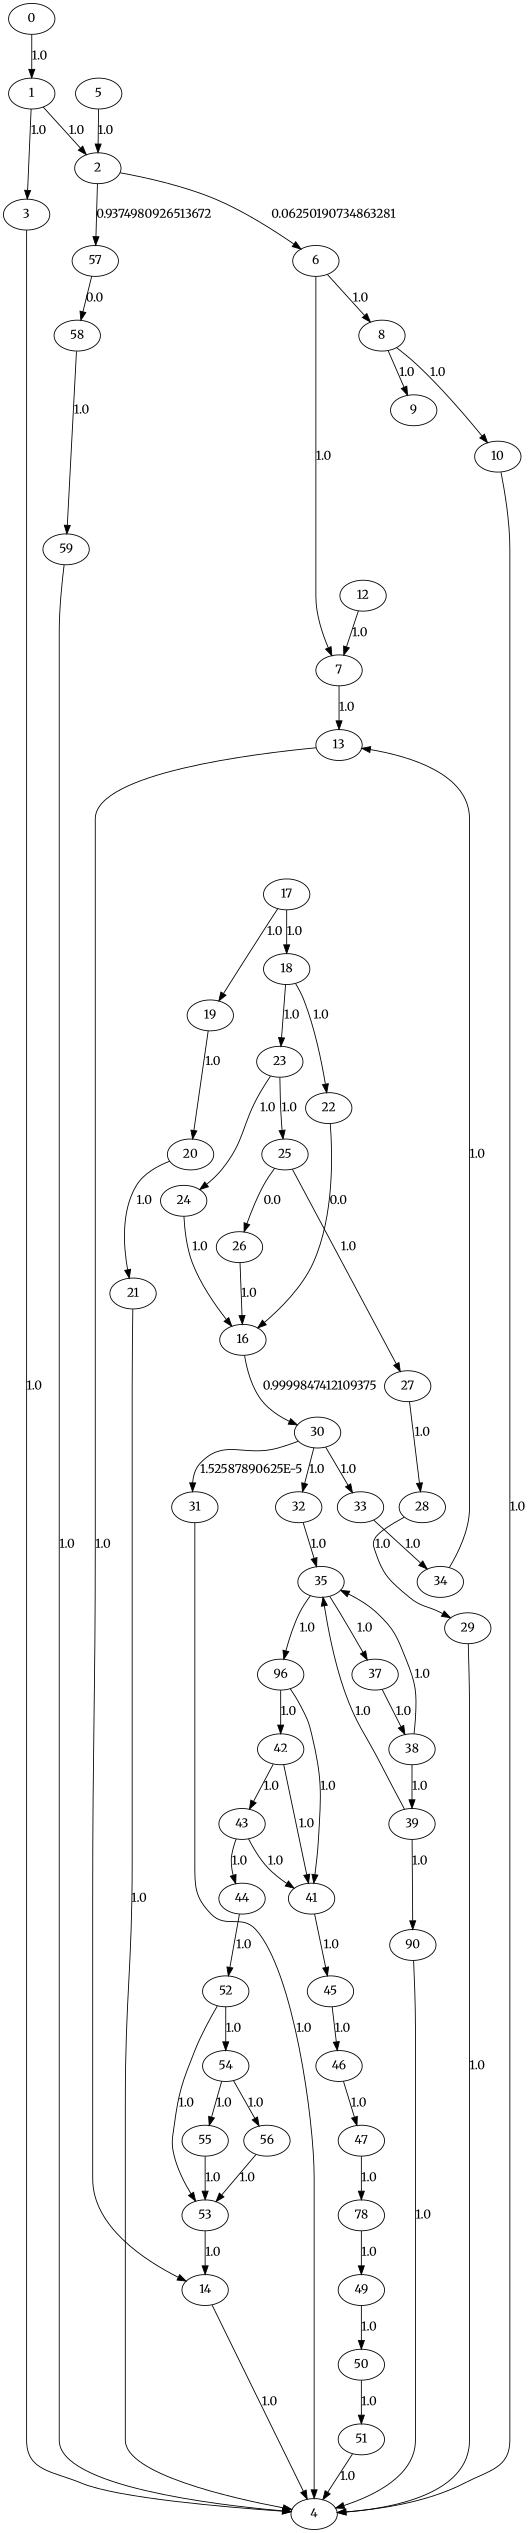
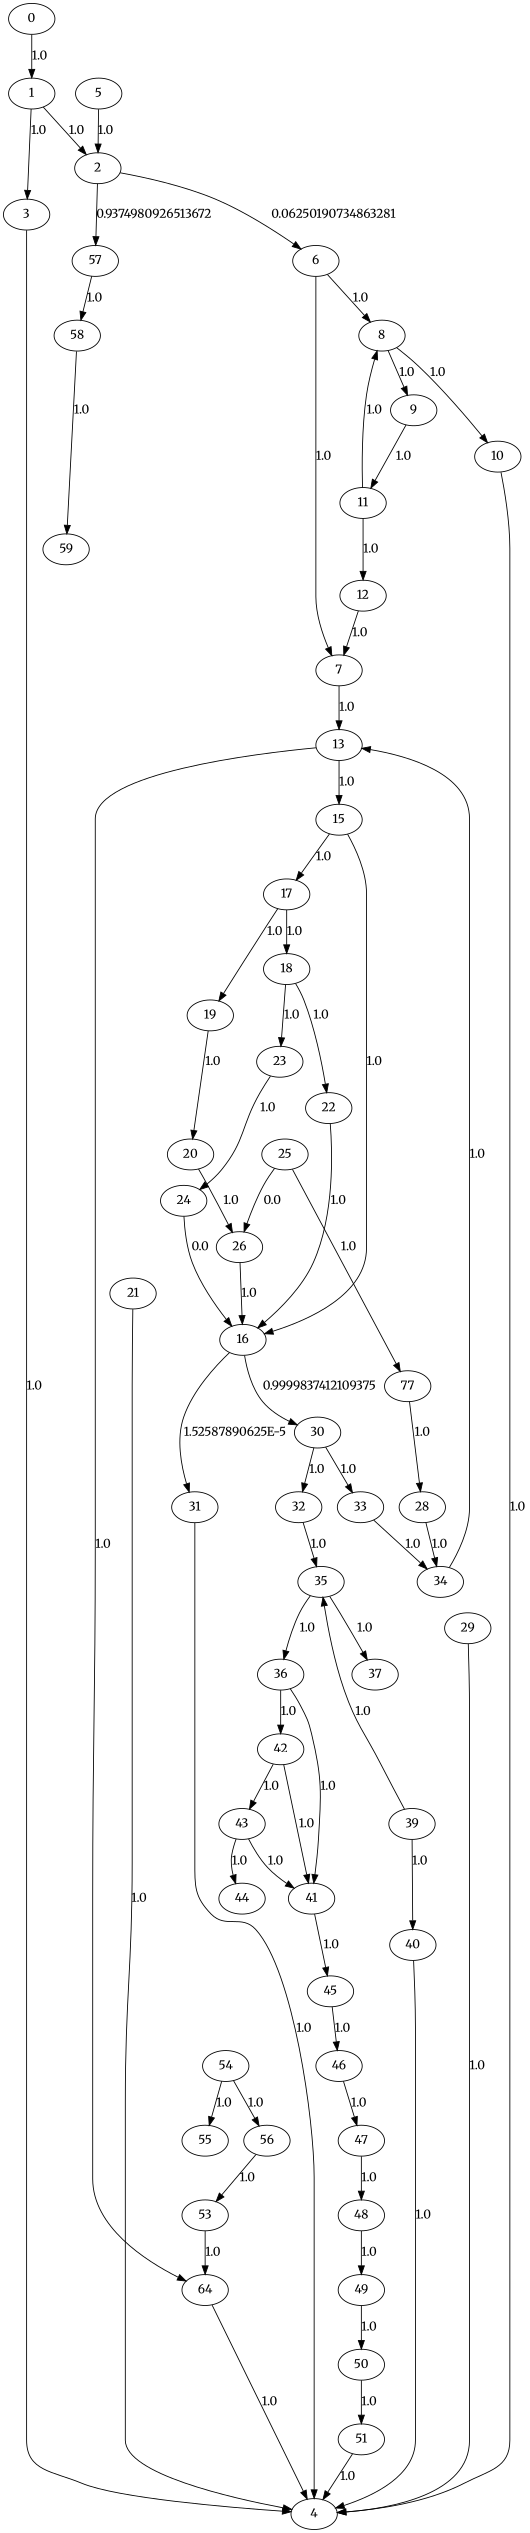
edge "57" -> "58": label "0.0" -> "1.0"
node "11": added
node "15": added
edge "23" -> "25": removed, label "1.0"
edge "22" -> "16": label "0.0" -> "1.0"
edge "20" -> "21": now "20" -> "26"
edge "24" -> "16": label "1.0" -> "0.0"
edge "16" -> "30": label "0.9999847412109375" -> "0.9999837412109375"
node "27": label "27" -> "77"
edge "30" -> "31": now "16" -> "31"
edge "28" -> "29": now "28" -> "34"
edge "59" -> "4": removed, label "1.0"
node "96": label "96" -> "36"
node "38": removed
node "90": label "90" -> "40"
node "52": removed
edge "55" -> "53": removed, label "1.0"
node "78": label "78" -> "48"
node "14": label "14" -> "64"
